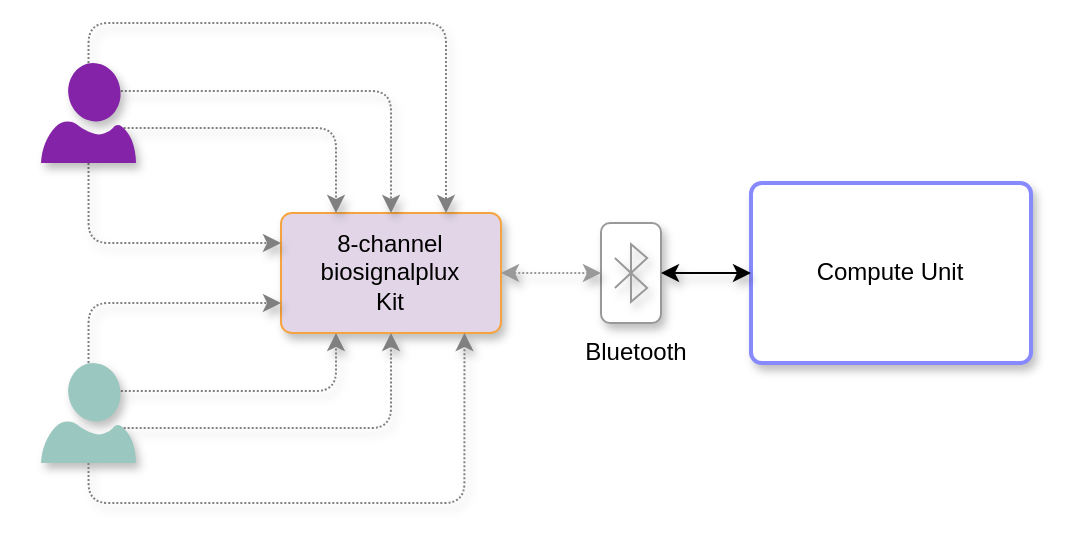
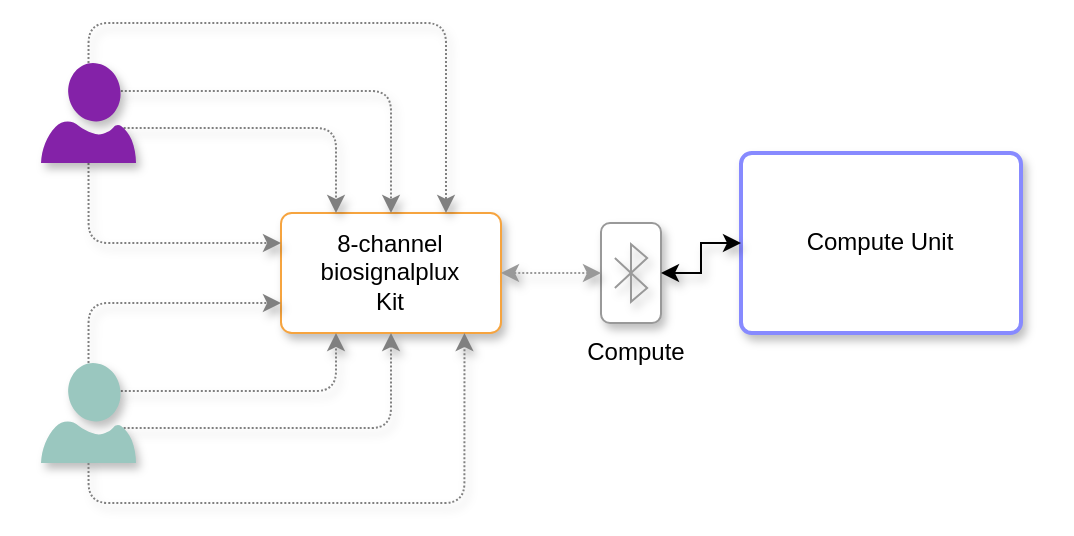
node "8-channel biosignalplux Kit": fillcolor #e1d5e7 -> #ffffff
node "Compute Unit": moved (891, 273) -> (881, 243)
node "Bluetooth": label "Bluetooth" -> "Compute"
